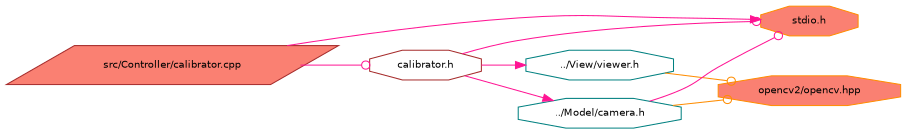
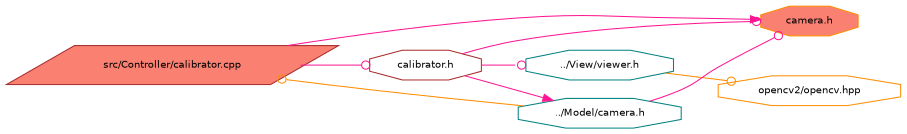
node "stdio.h": label "stdio.h" -> "camera.h"
edge "calibrator.h" -> "../View/viewer.h": arrowhead normal -> odot
node "opencv2/opencv.hpp": fillcolor salmon -> white
edge "../Model/camera.h" -> "opencv2/opencv.hpp": now "../Model/camera.h" -> "src/Controller/calibrator.cpp"
